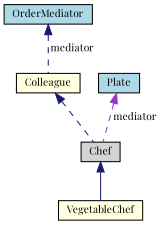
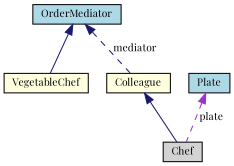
edge "Chef" -> "Plate": label " mediator" -> " plate"
edge "Chef" -> "Colleague": style dashed -> solid
edge "VegetableChef" -> "Chef": now "VegetableChef" -> "OrderMediator"
